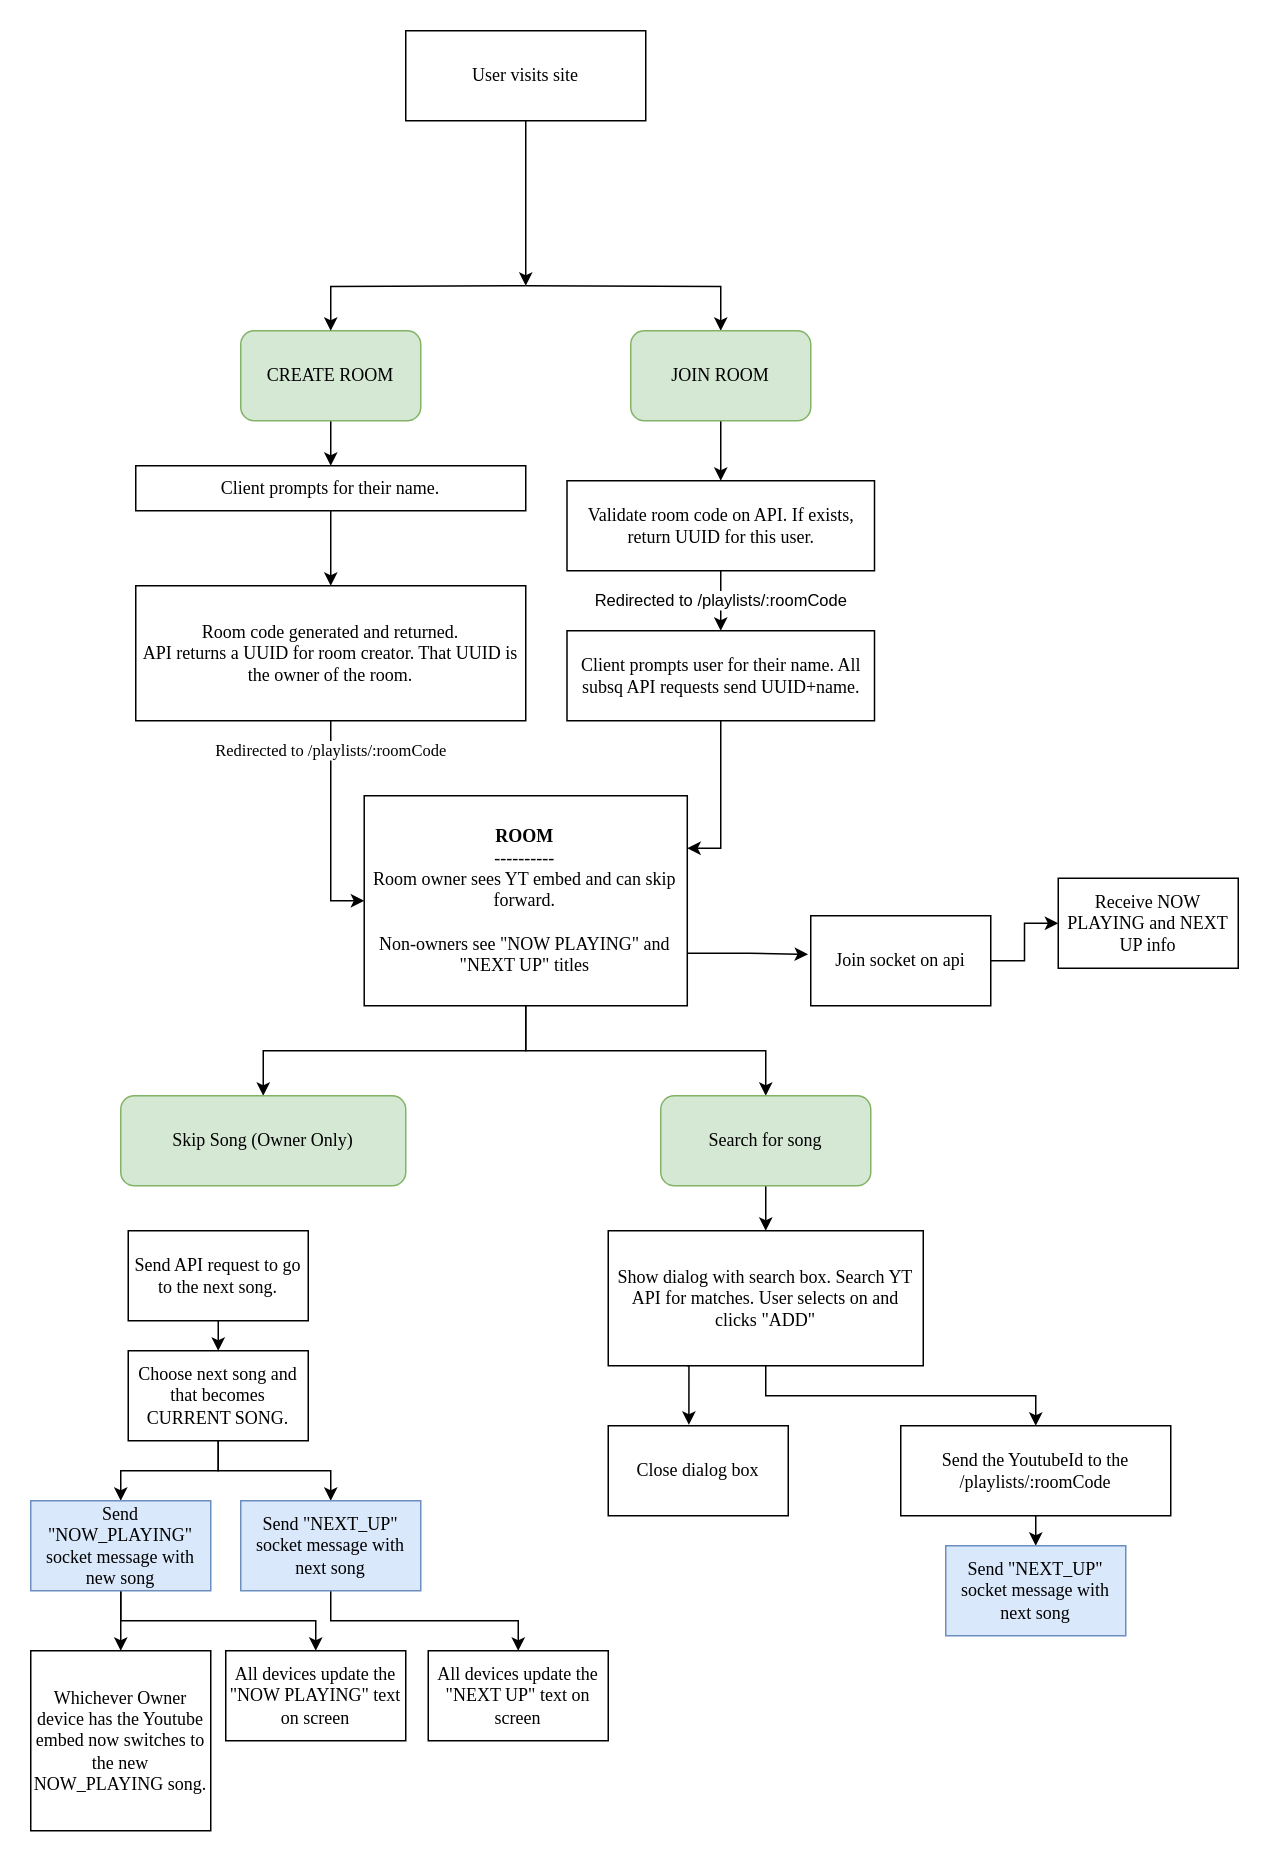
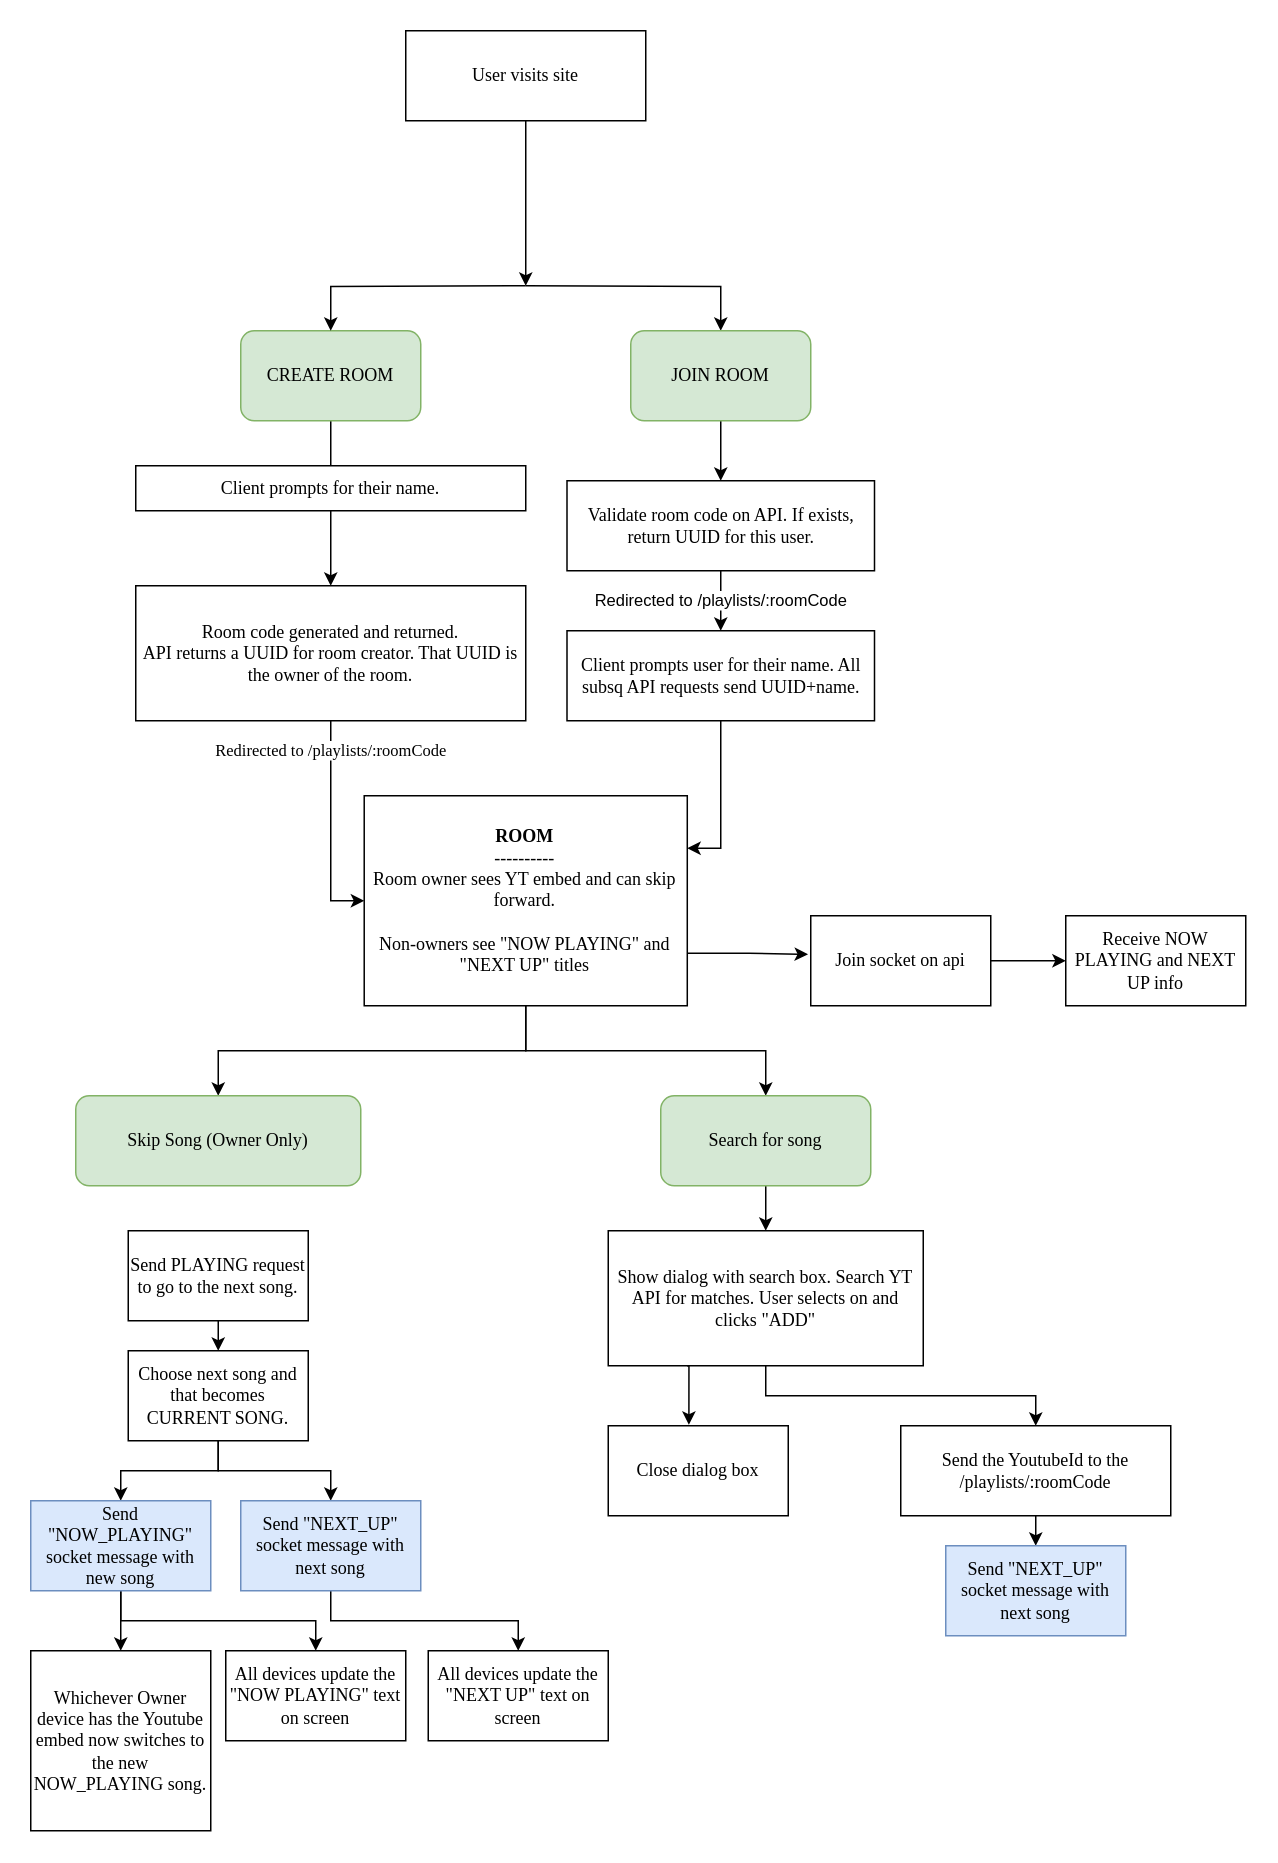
edge "CREATE ROOM" -> "Client prompts for their name.": arrowhead classic -> none
node "Receive NOW PLAYING and NEXT UP info": moved (1148, 923) -> (1156, 961)
node "Skip Song (Owner Only)": moved (263, 1141) -> (218, 1141)
node "Send API request to go to the next song.": label "Send API request to go to the next song." -> "Send PLAYING request to go to the next song."
